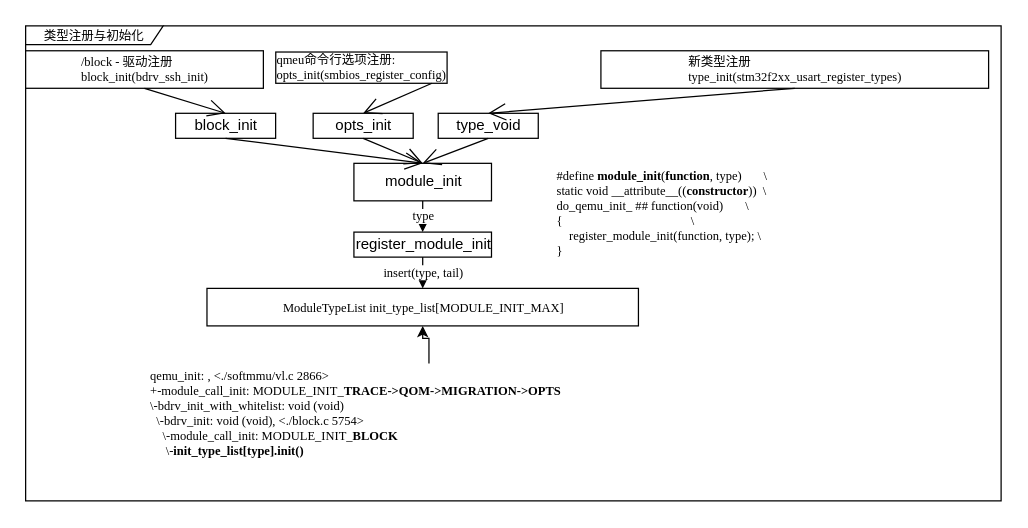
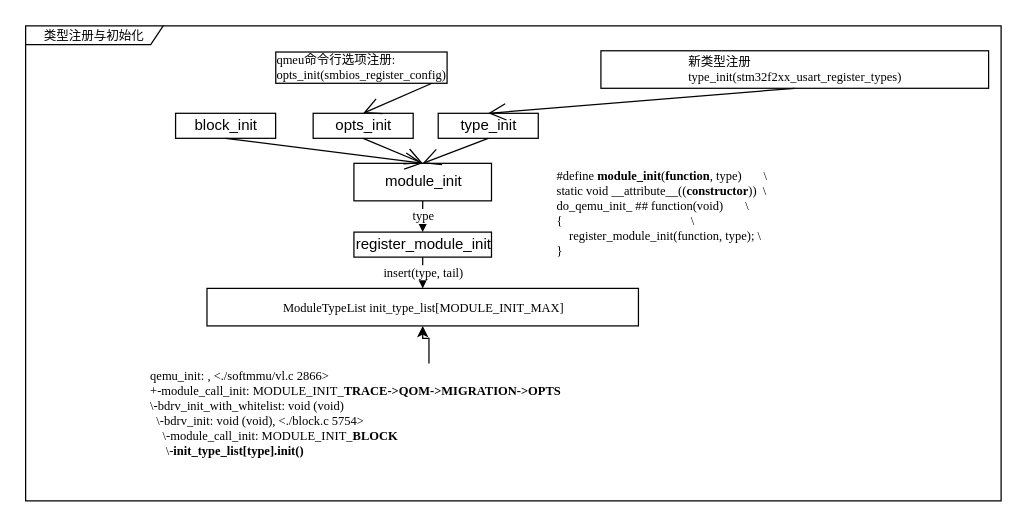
node "/block - 驱动注册 block_init(bdrv_ssh_init)": removed
edge "/block - 驱动注册 block_init(bdrv_ssh_init)" -> "block_init": removed
node "type_void": label "type_void" -> "type_init"
